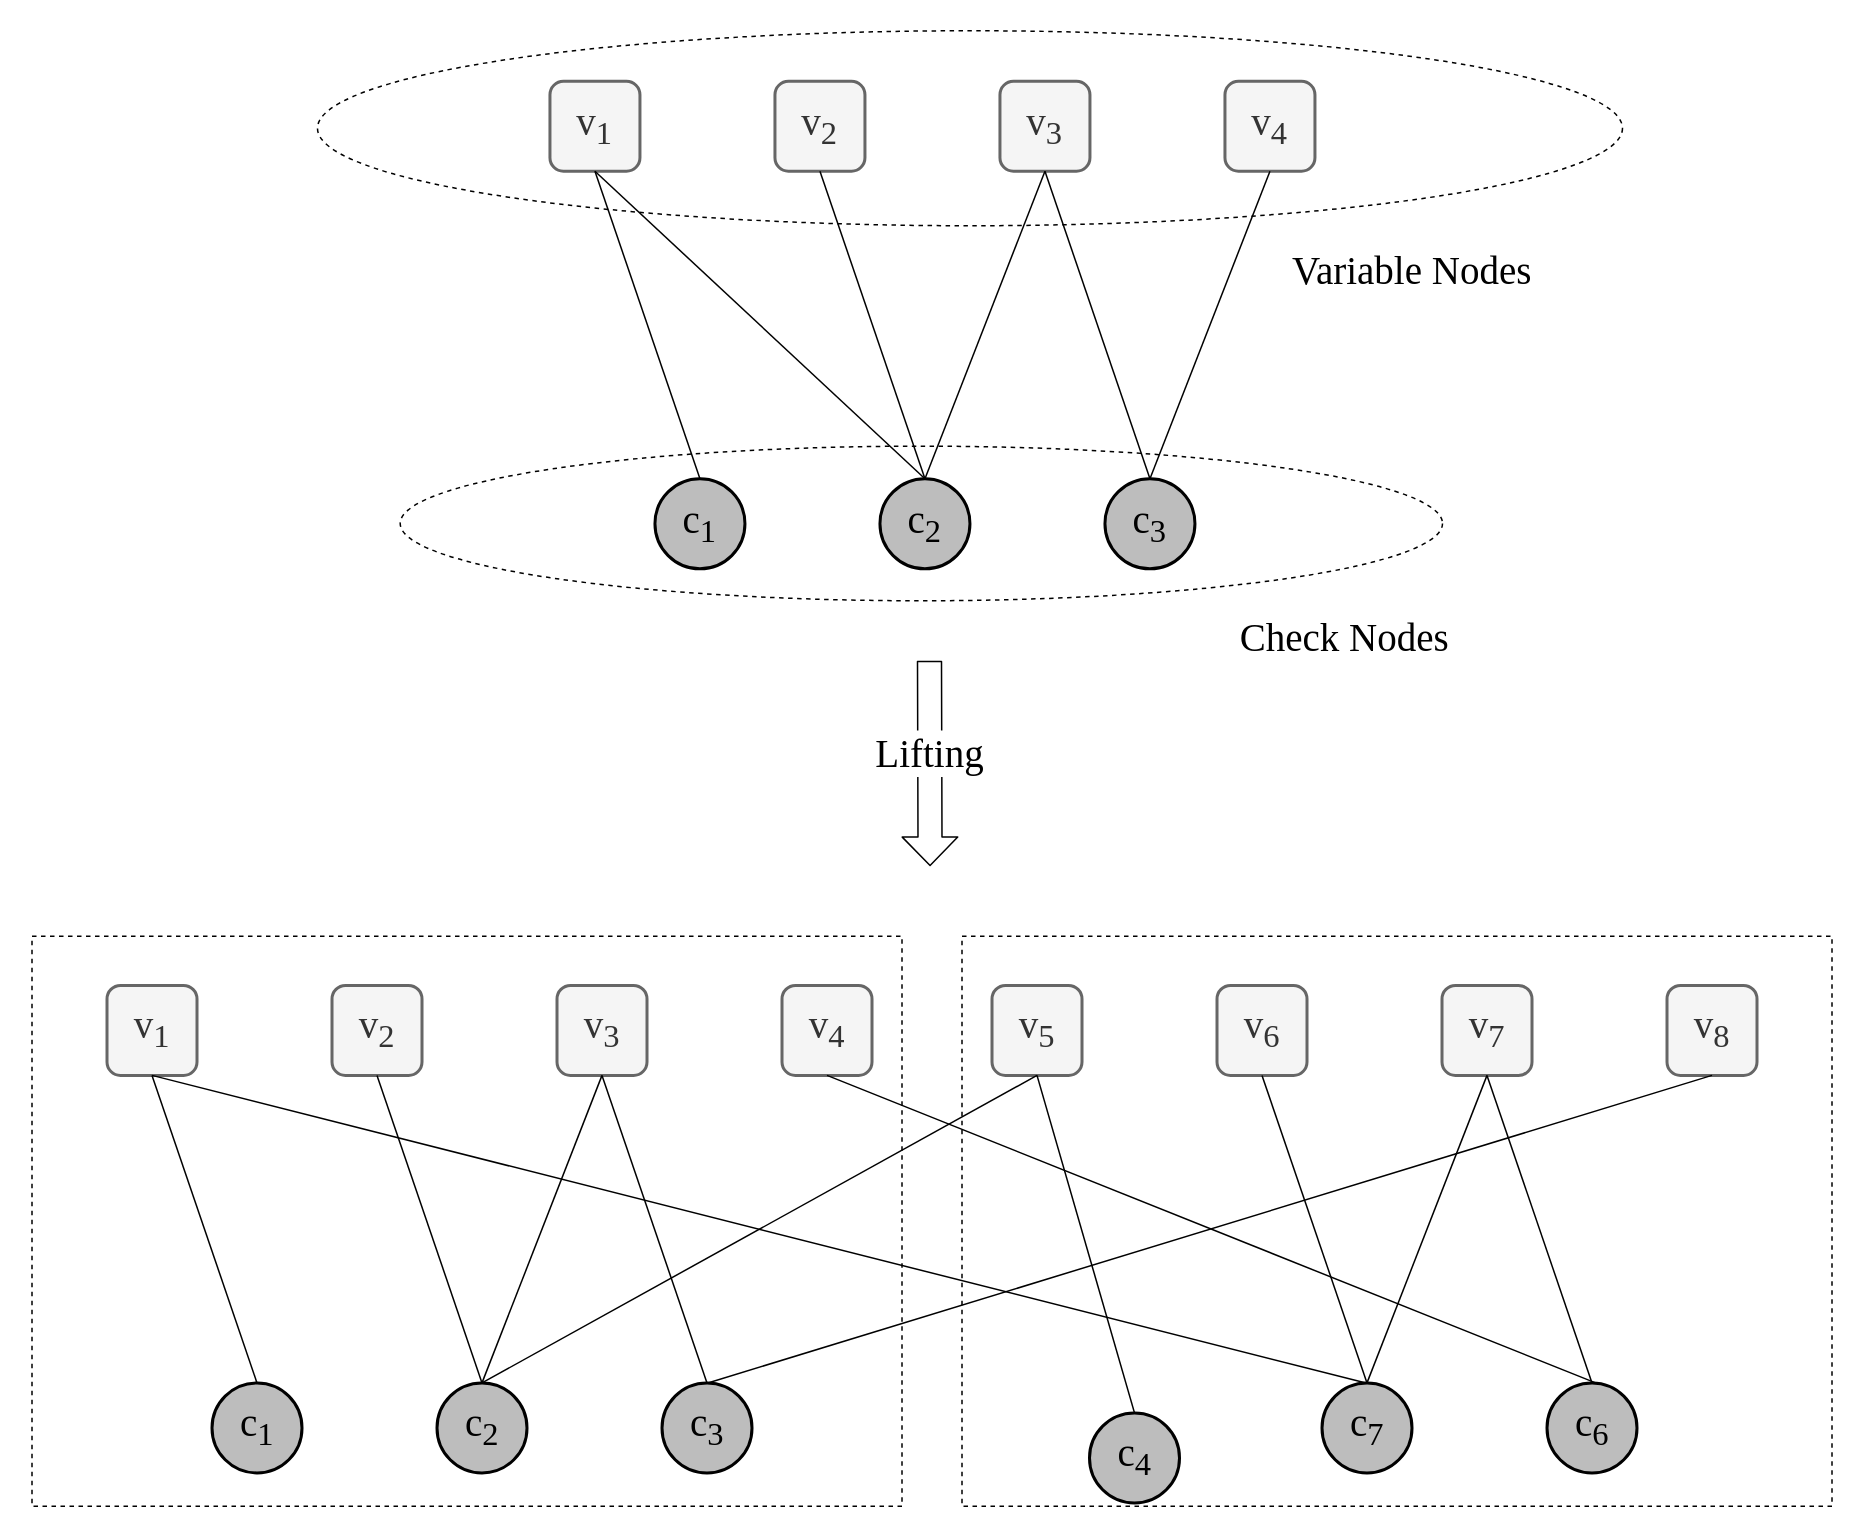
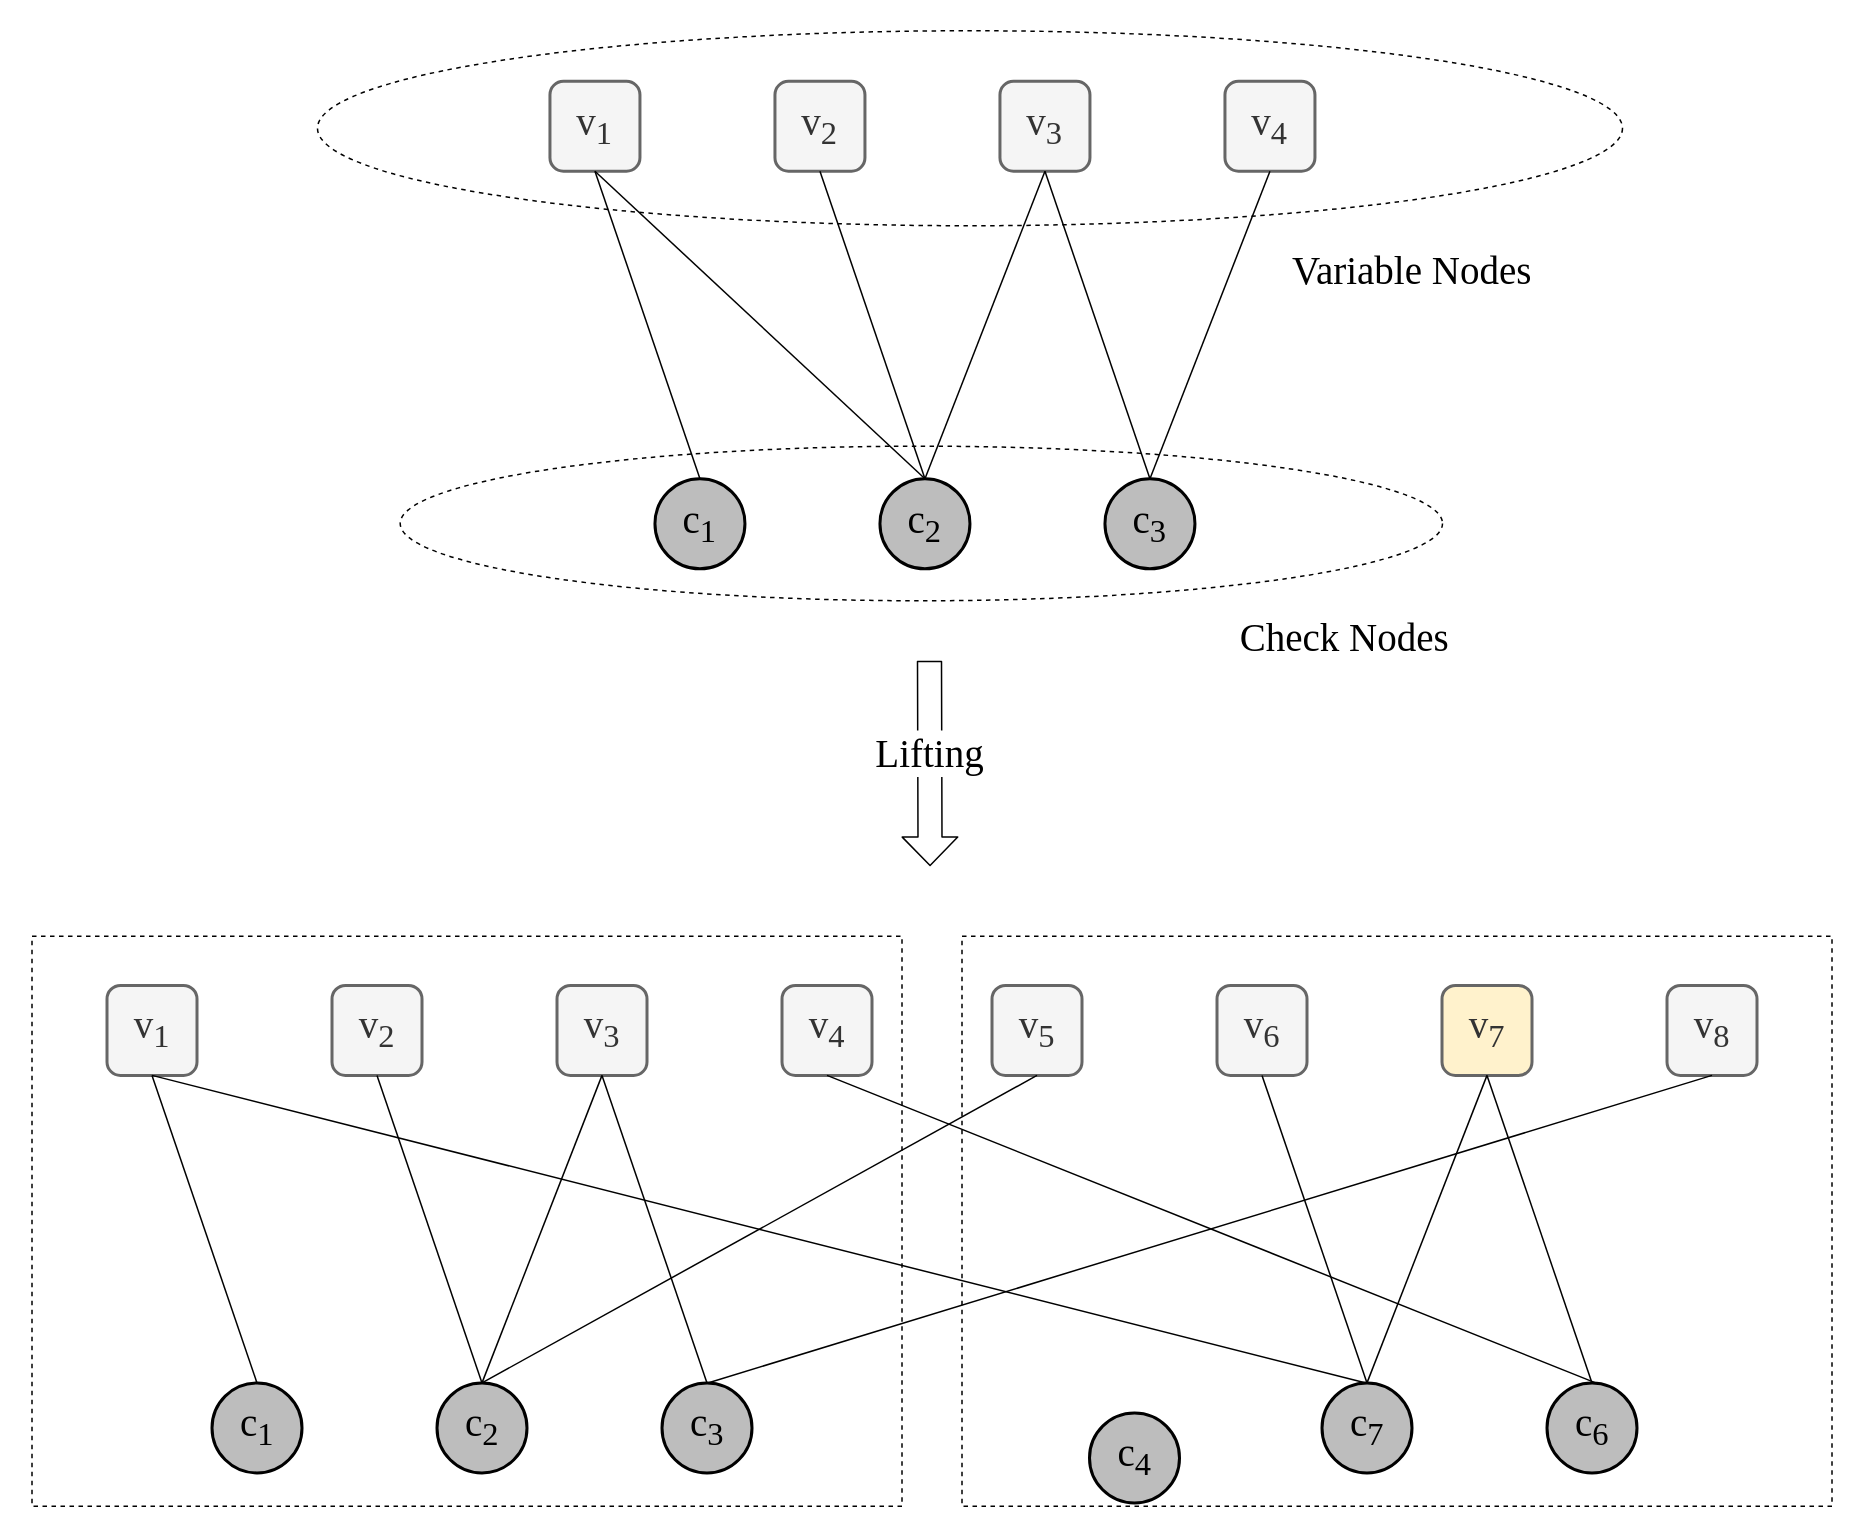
node "v7": fillcolor #f5f5f5 -> #fff2cc
edge "v5" -- "c4": removed
